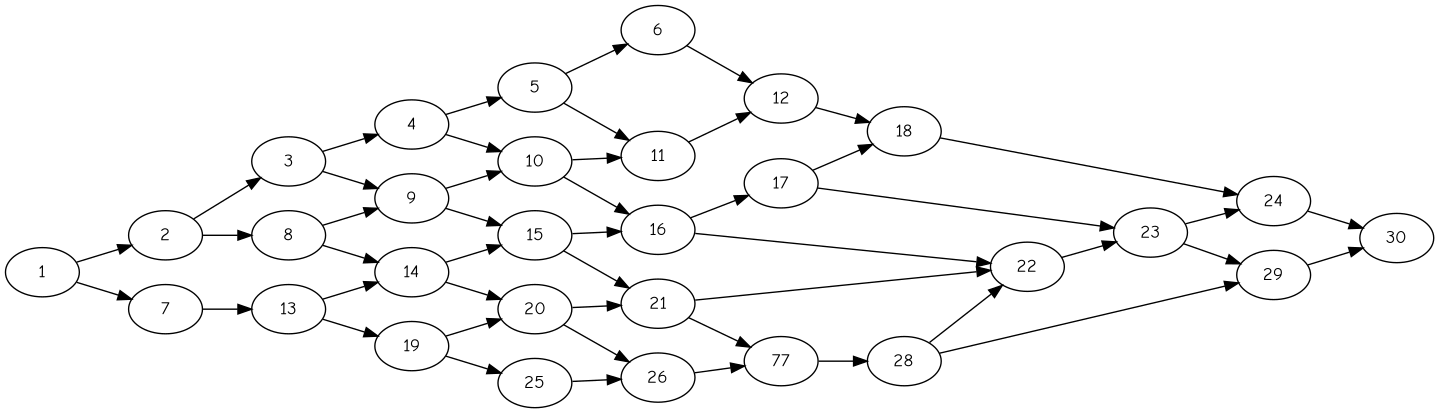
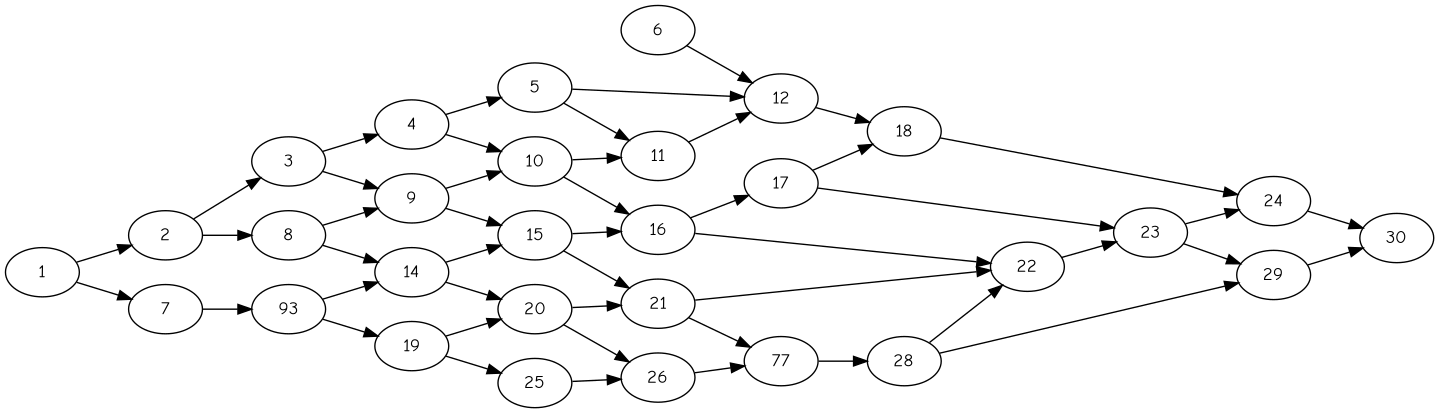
edge "5" -> "6": now "5" -> "12"
node "13": label "13" -> "93"
